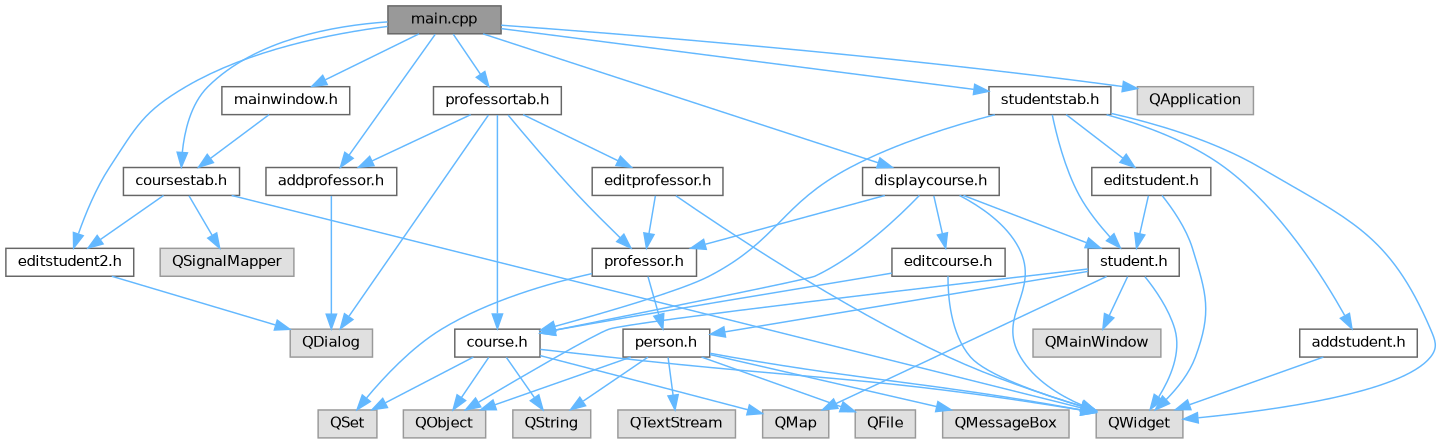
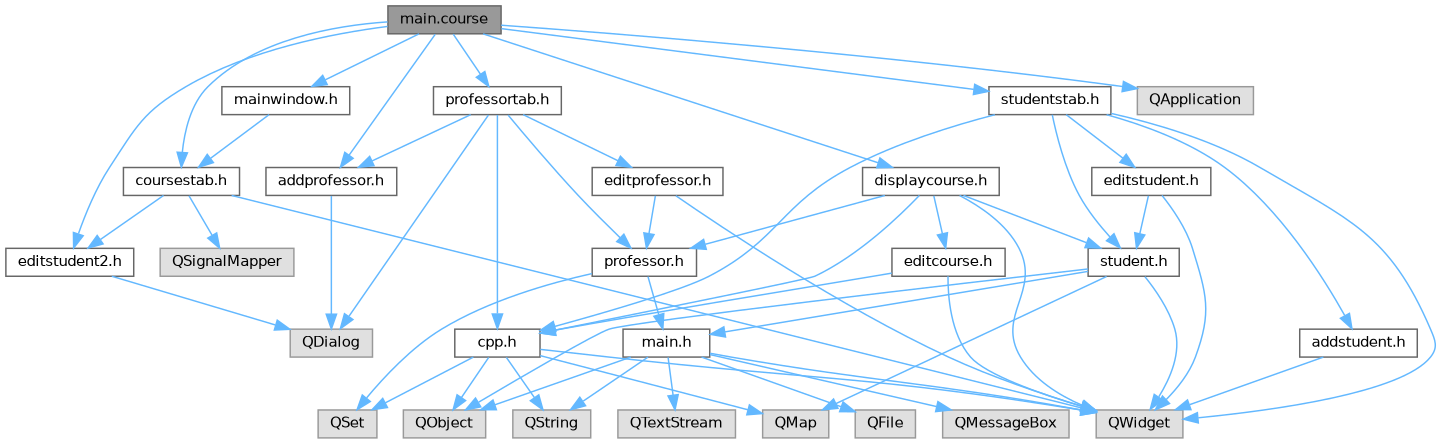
node "main.cpp": label "main.cpp" -> "main.course"
node "course.h": label "course.h" -> "cpp.h"
node "person.h": label "person.h" -> "main.h"
node "QMainWindow": removed
